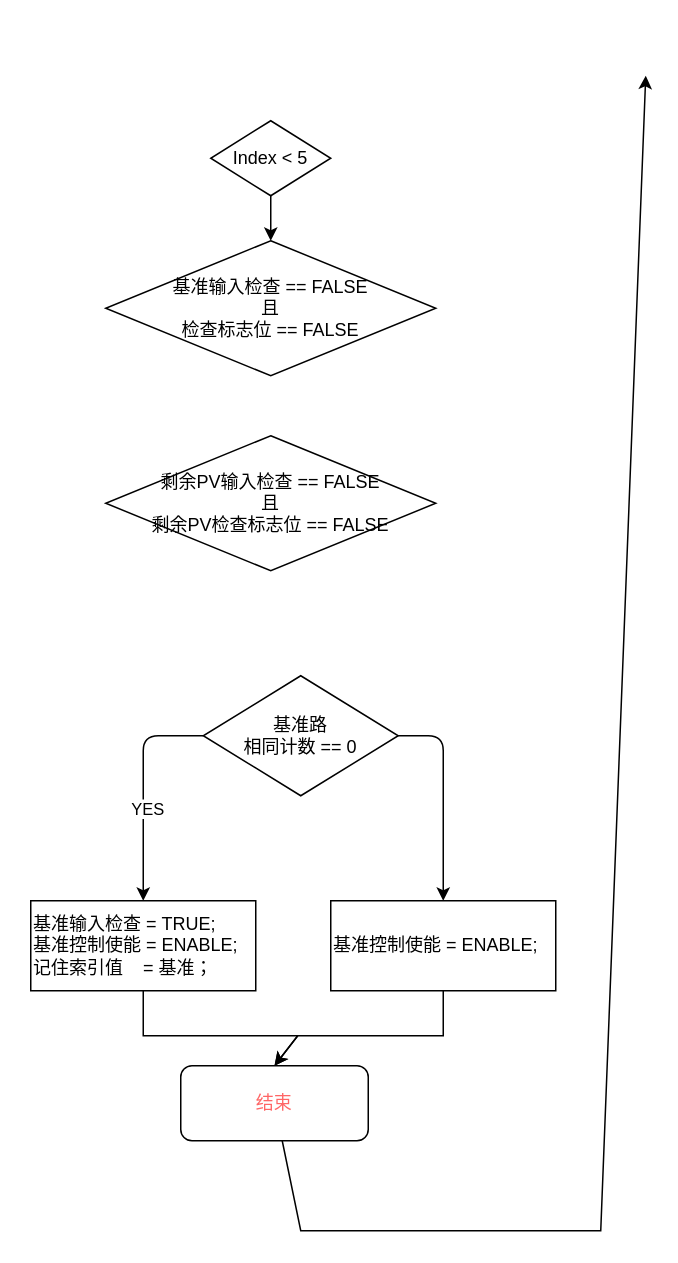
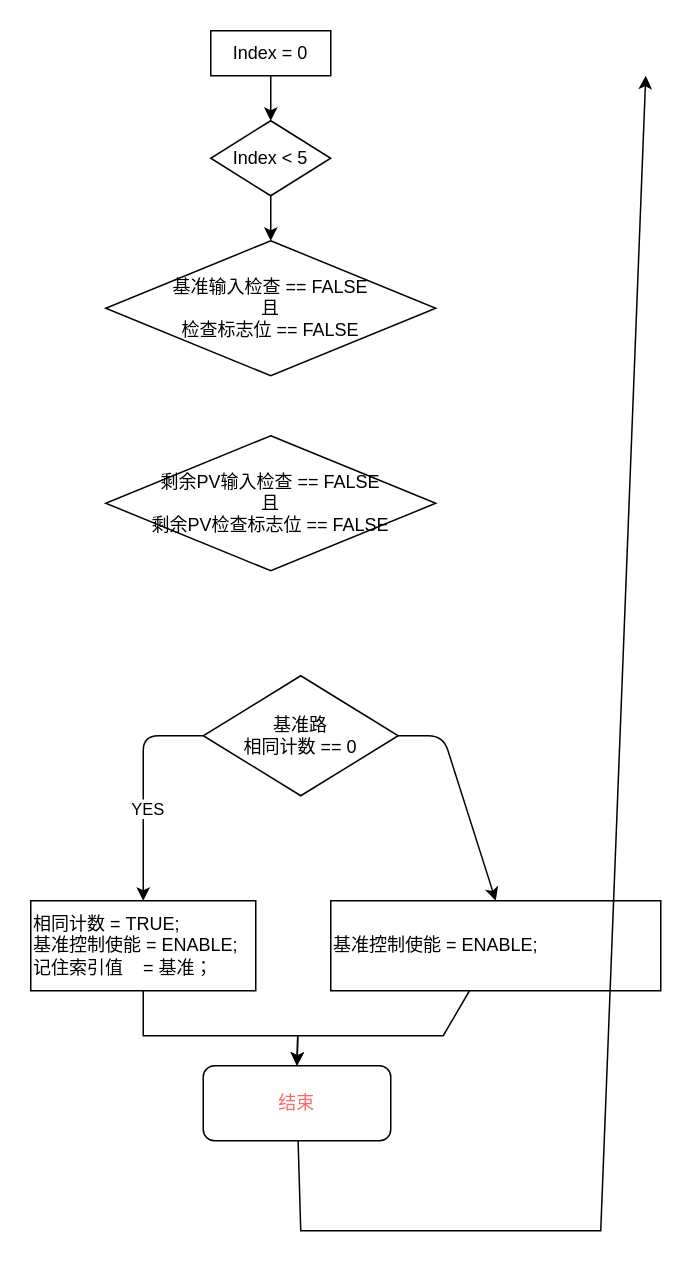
node "Index = 0": added
edge "Index = 0" -> "Index < 5": added
node "基准输入检查 = TRUE; 基准控制使能 = ENABLE; 记住索引值 = 基准；": label "基准输入检查 = TRUE; 基准控制使能 = ENABLE; 记住索引值 = 基准；" -> "相同计数 = TRUE; 基准控制使能 = ENABLE; 记住索引值 = 基准；"
node "基准控制使能 = ENABLE;": size 225x90 -> 330x90
node "结束": moved (275, 1103) -> (297, 1103)
